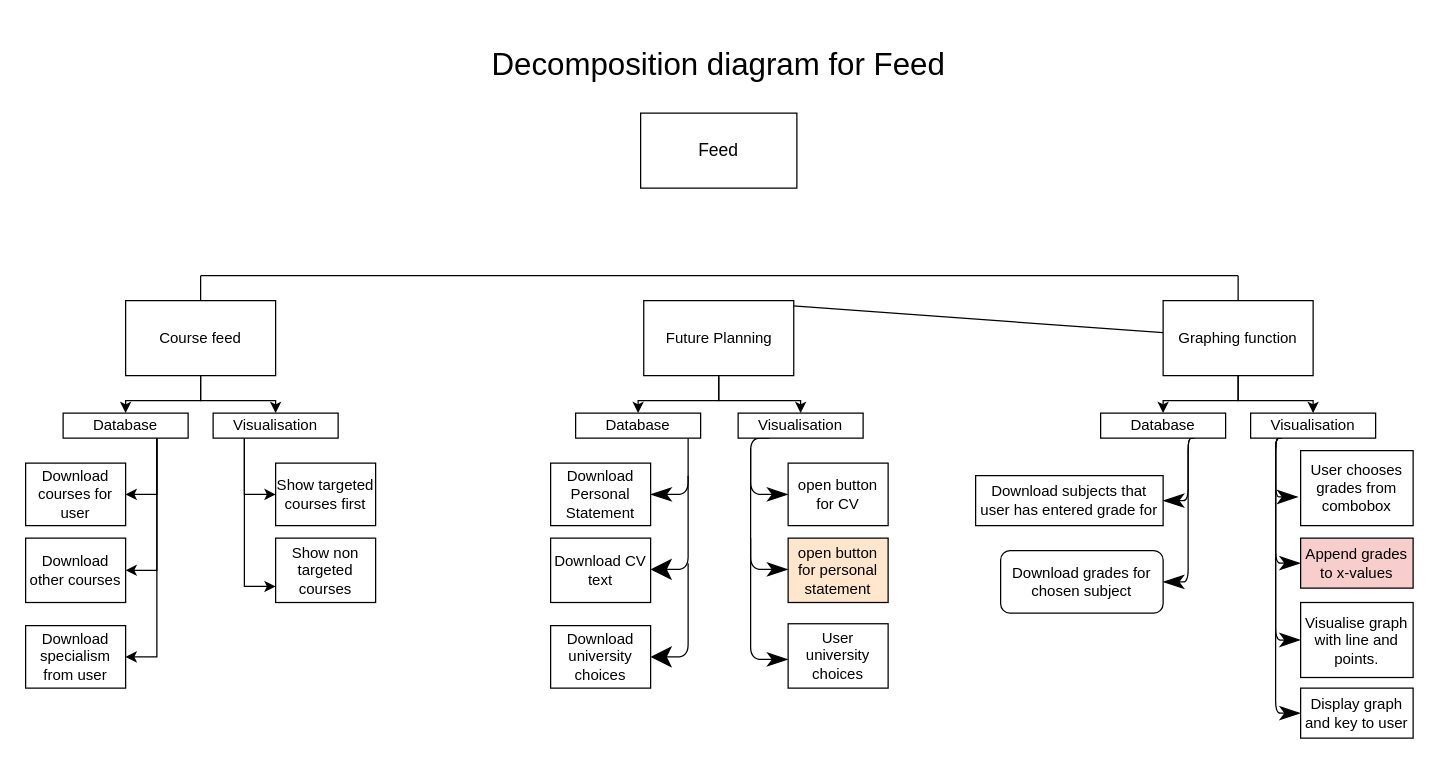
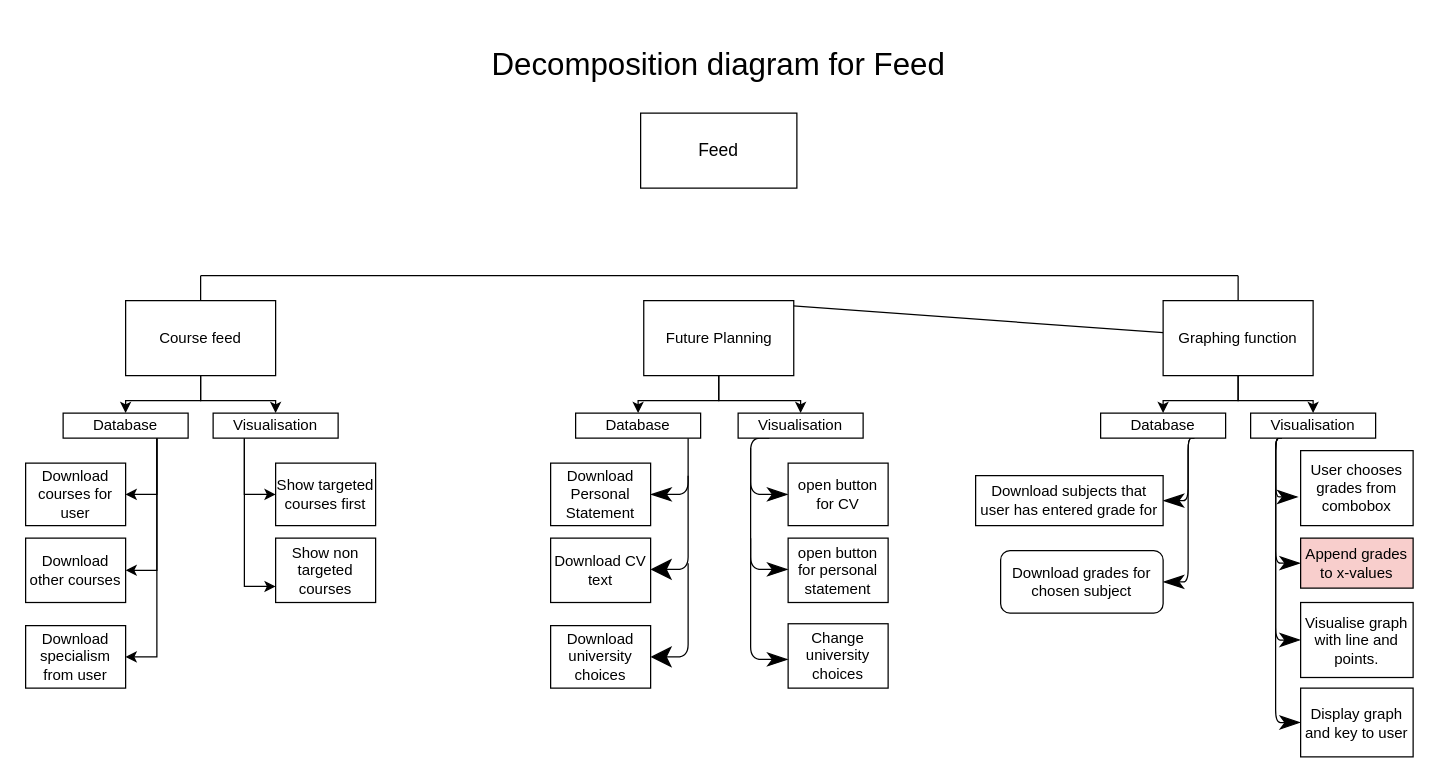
node "open button for personal statement": fillcolor #ffe6cc -> #ffffff
node "User university choices": label "User university choices" -> "Change university choices"
node "Display graph and key to user": size 113x50 -> 113x69
